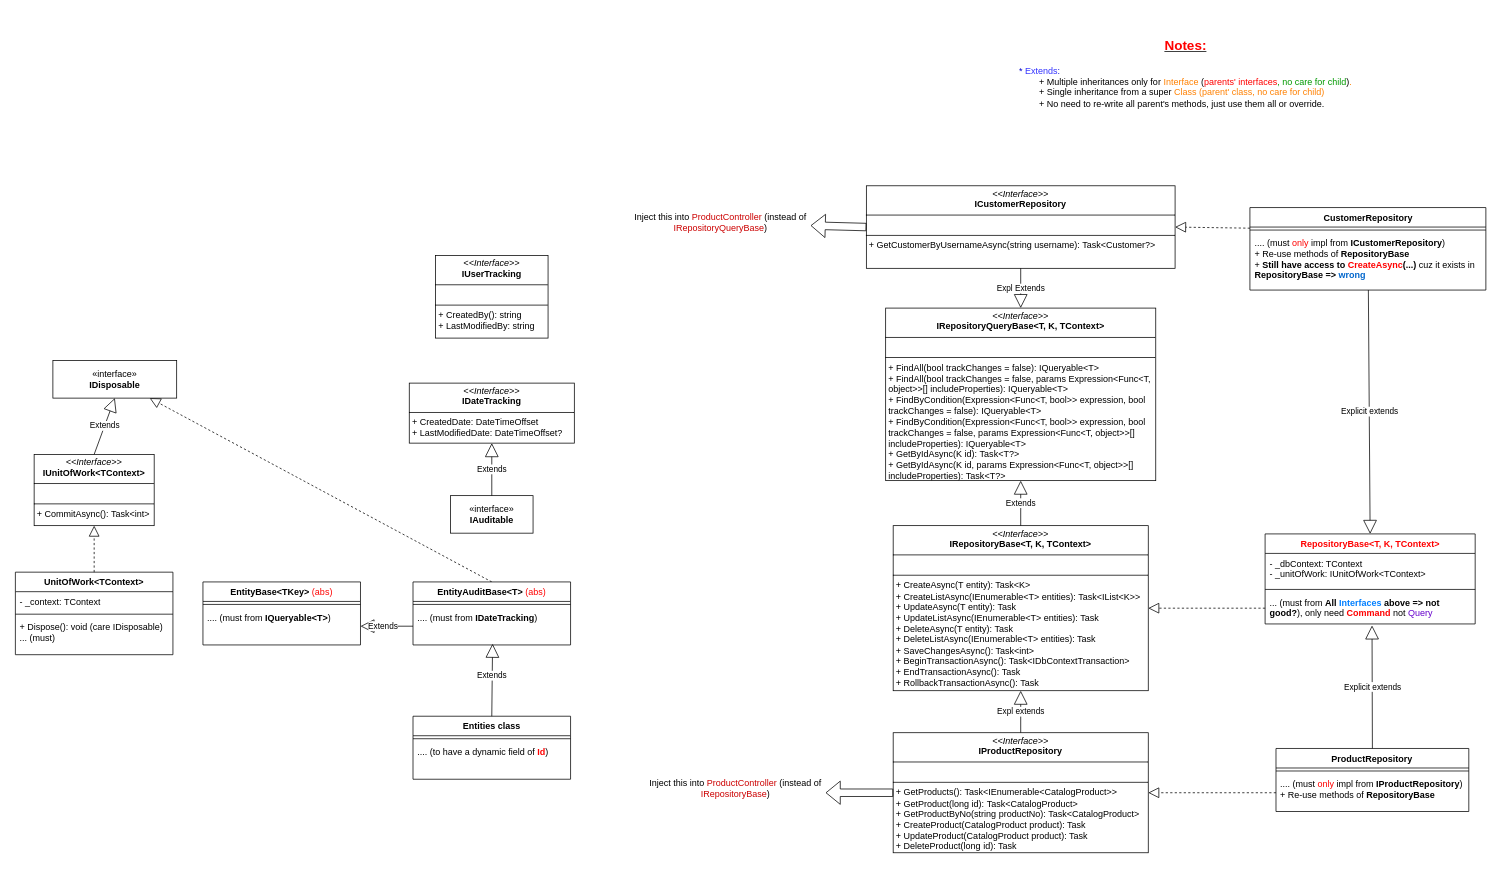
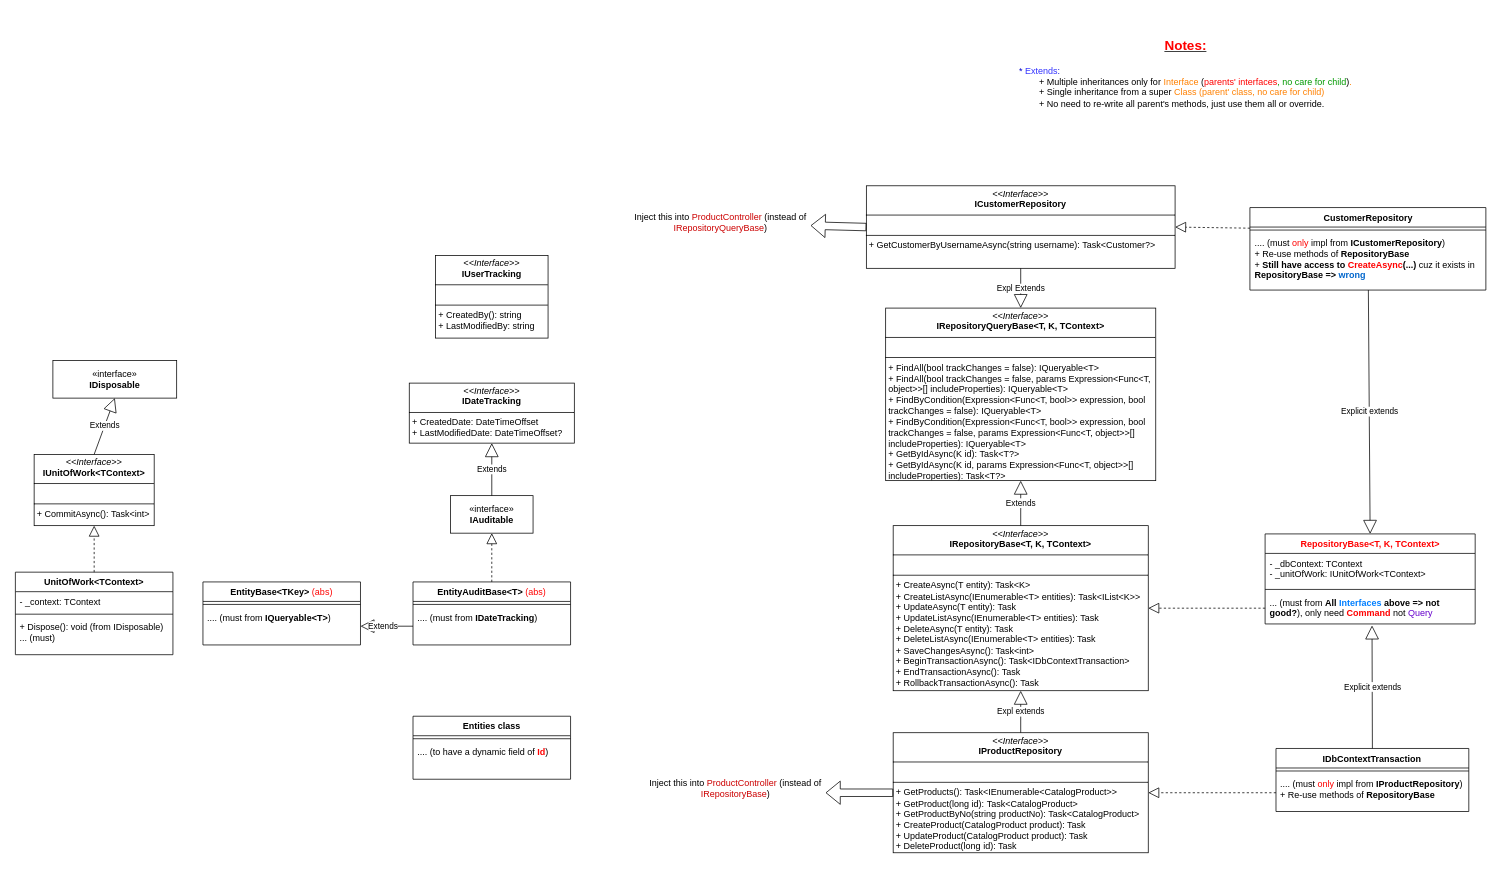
edge "EntityAuditBase<T> (abs)" -> "«interface» IDisposable": now "EntityAuditBase<T> (abs)" -> "«interface» IAuditable"
node "+ Dispose(): void (care IDisposable) ... (must)": label "+ Dispose(): void (care IDisposable) ... (must)" -> "+ Dispose(): void (from IDisposable) ... (must)"
edge "Entities class" -> ".... (must from IDateTracking)": removed, label "Extends"
node "ProductRepository": label "ProductRepository" -> "IDbContextTransaction"
